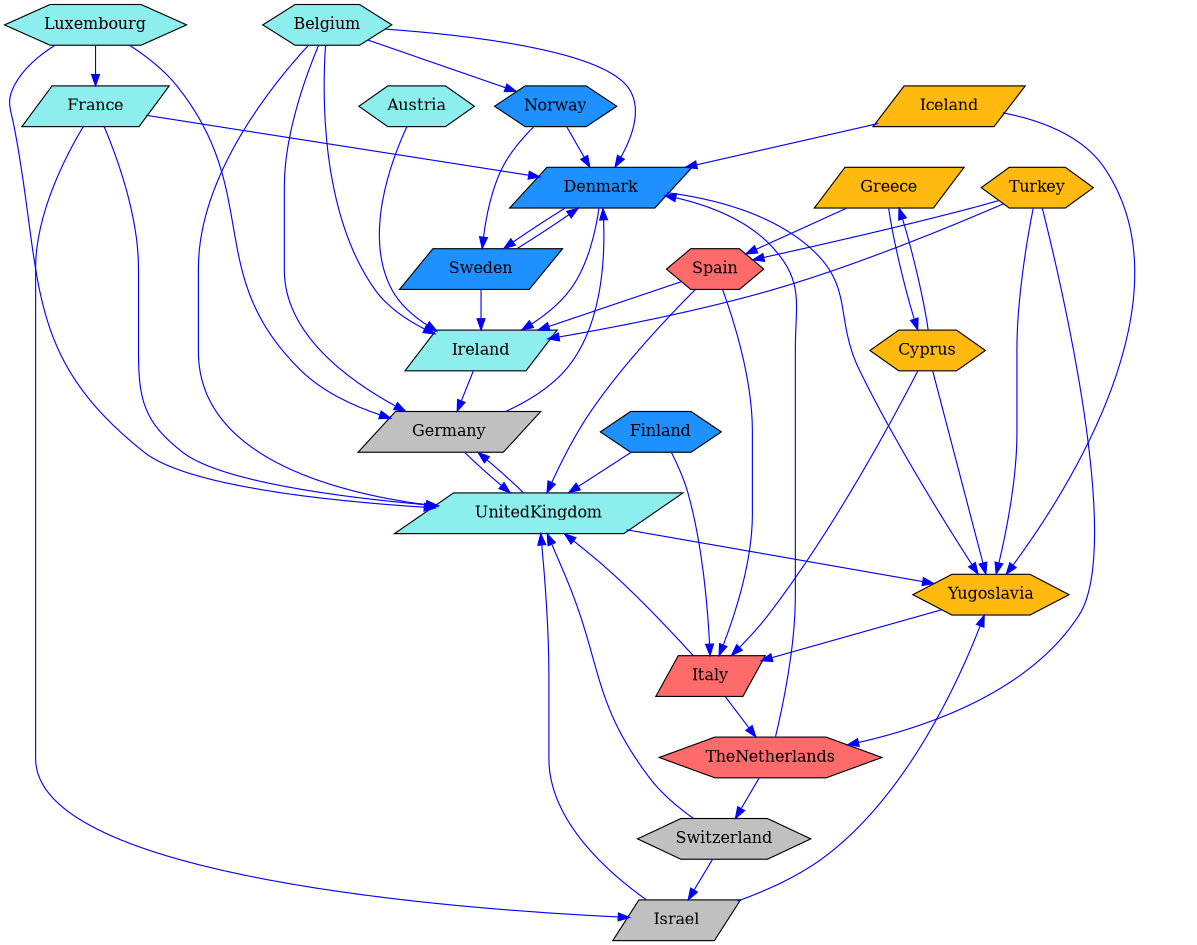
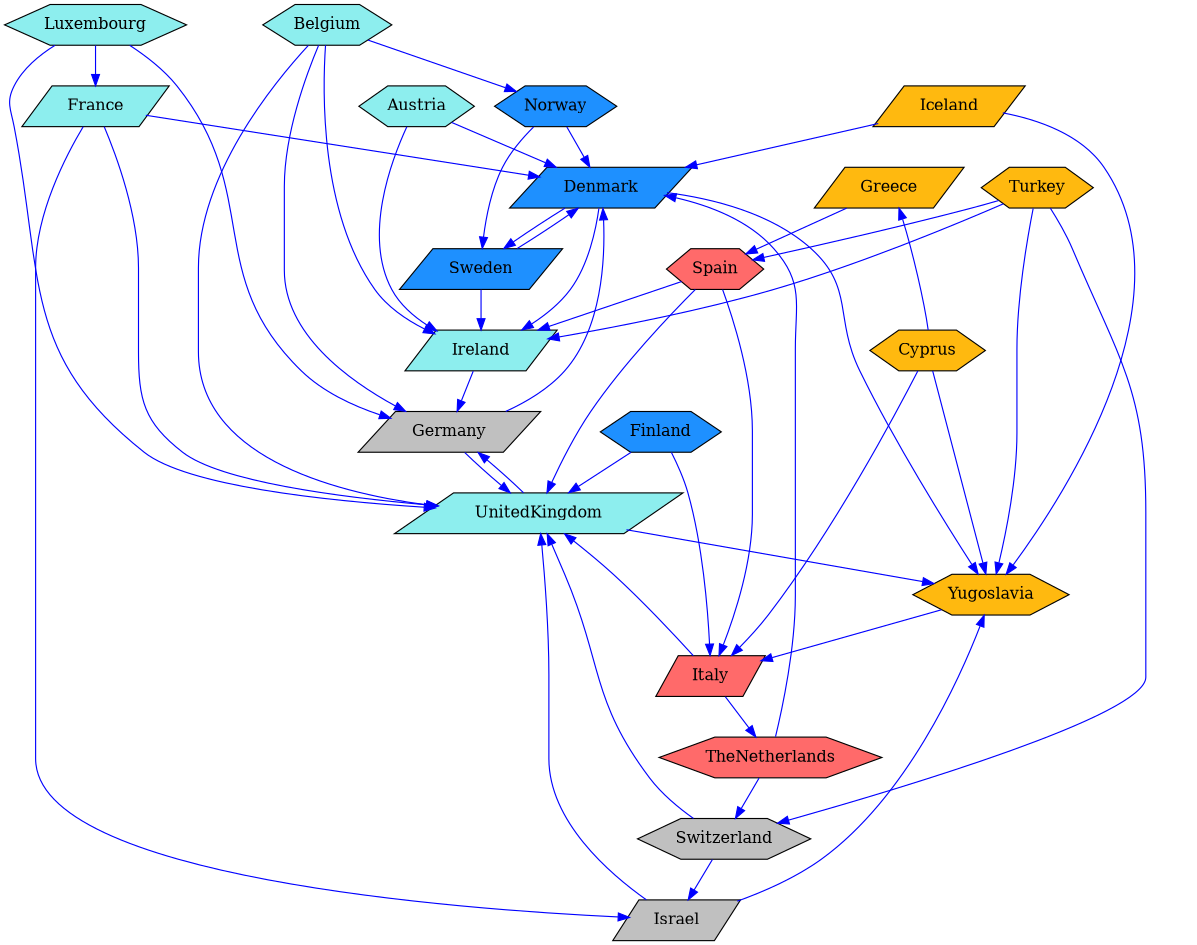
edge "Belgium" -> "Denmark": now "Austria" -> "Denmark"
edge "Greece" -> "Cyprus": removed
edge "Turkey" -> "TheNetherlands": now "Turkey" -> "Switzerland"
